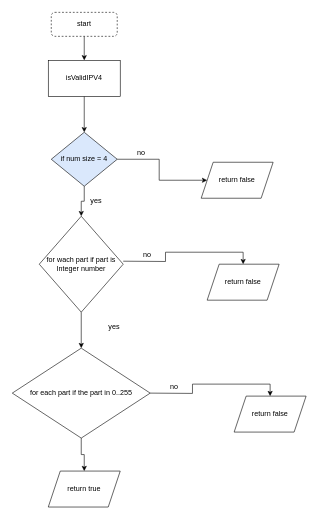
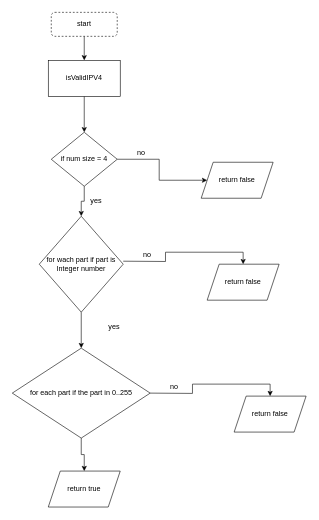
node "if num size = 4": fillcolor #dae8fc -> #ffffff
